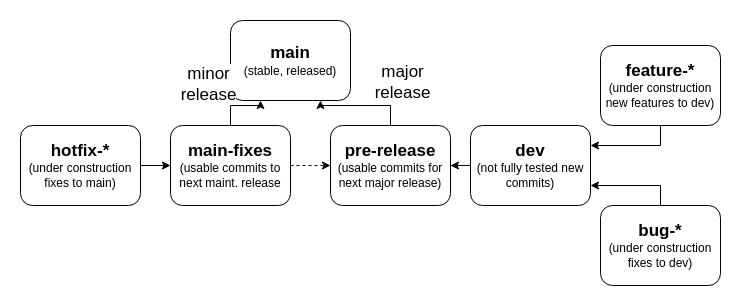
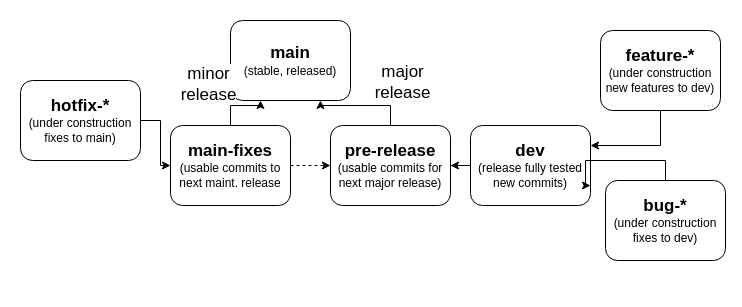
node "feature-* (under construction new features to dev)": moved (661, 86) -> (661, 71)
node "hotfix-* (under construction fixes to main)": moved (81, 166) -> (81, 121)
node "dev (not fully tested new commits)": label "dev (not fully tested new commits)" -> "dev (release fully tested new commits)"
node "bug-* (under construction fixes to dev)": moved (661, 246) -> (666, 221)
